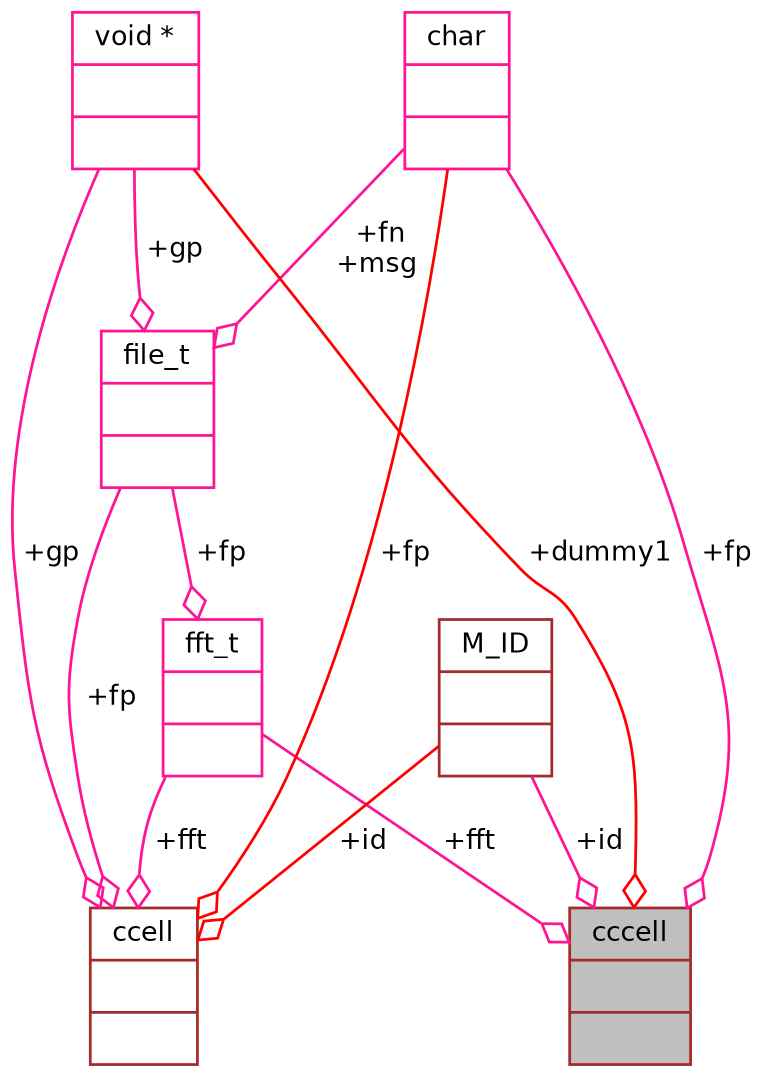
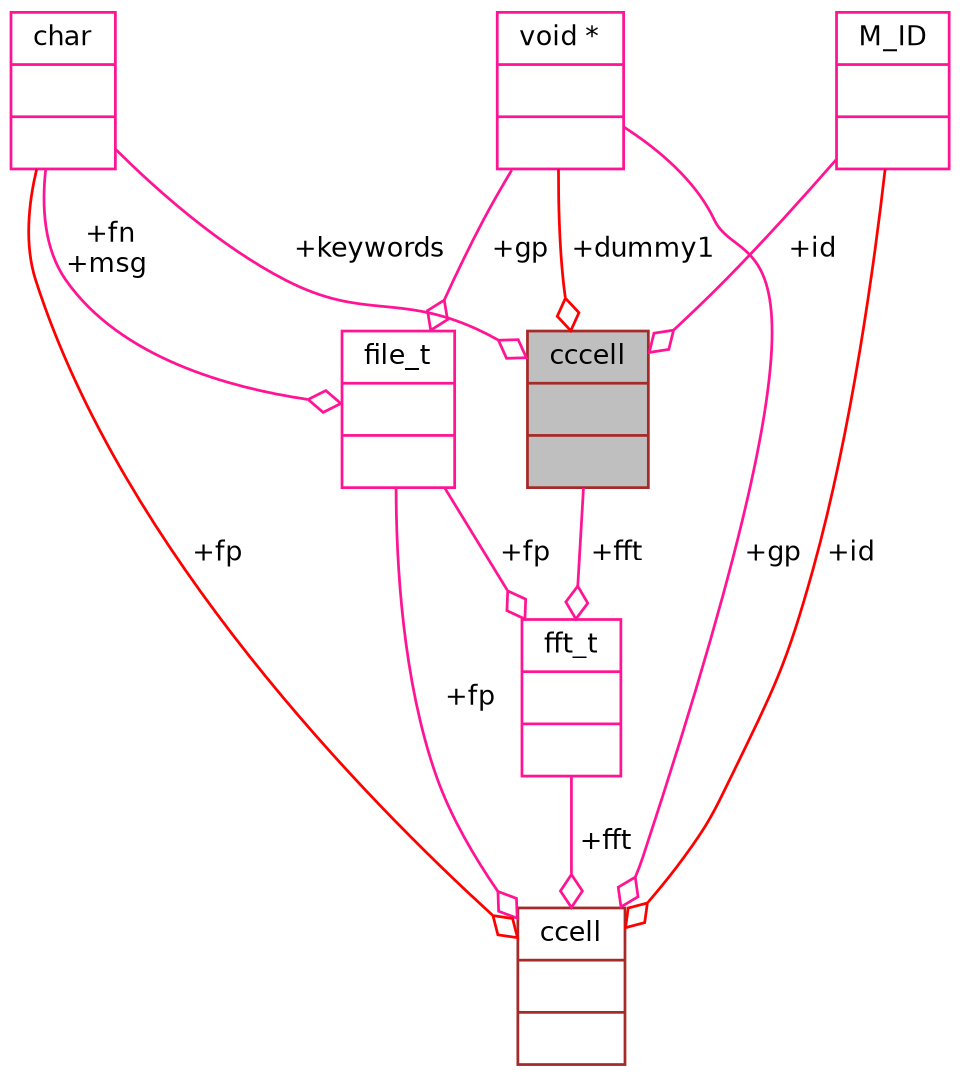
edge "char" -> "cccell": label " +fp" -> " +keywords"
node "M_ID": color brown -> deeppink
edge "fft_t" -> "cccell": reversed
